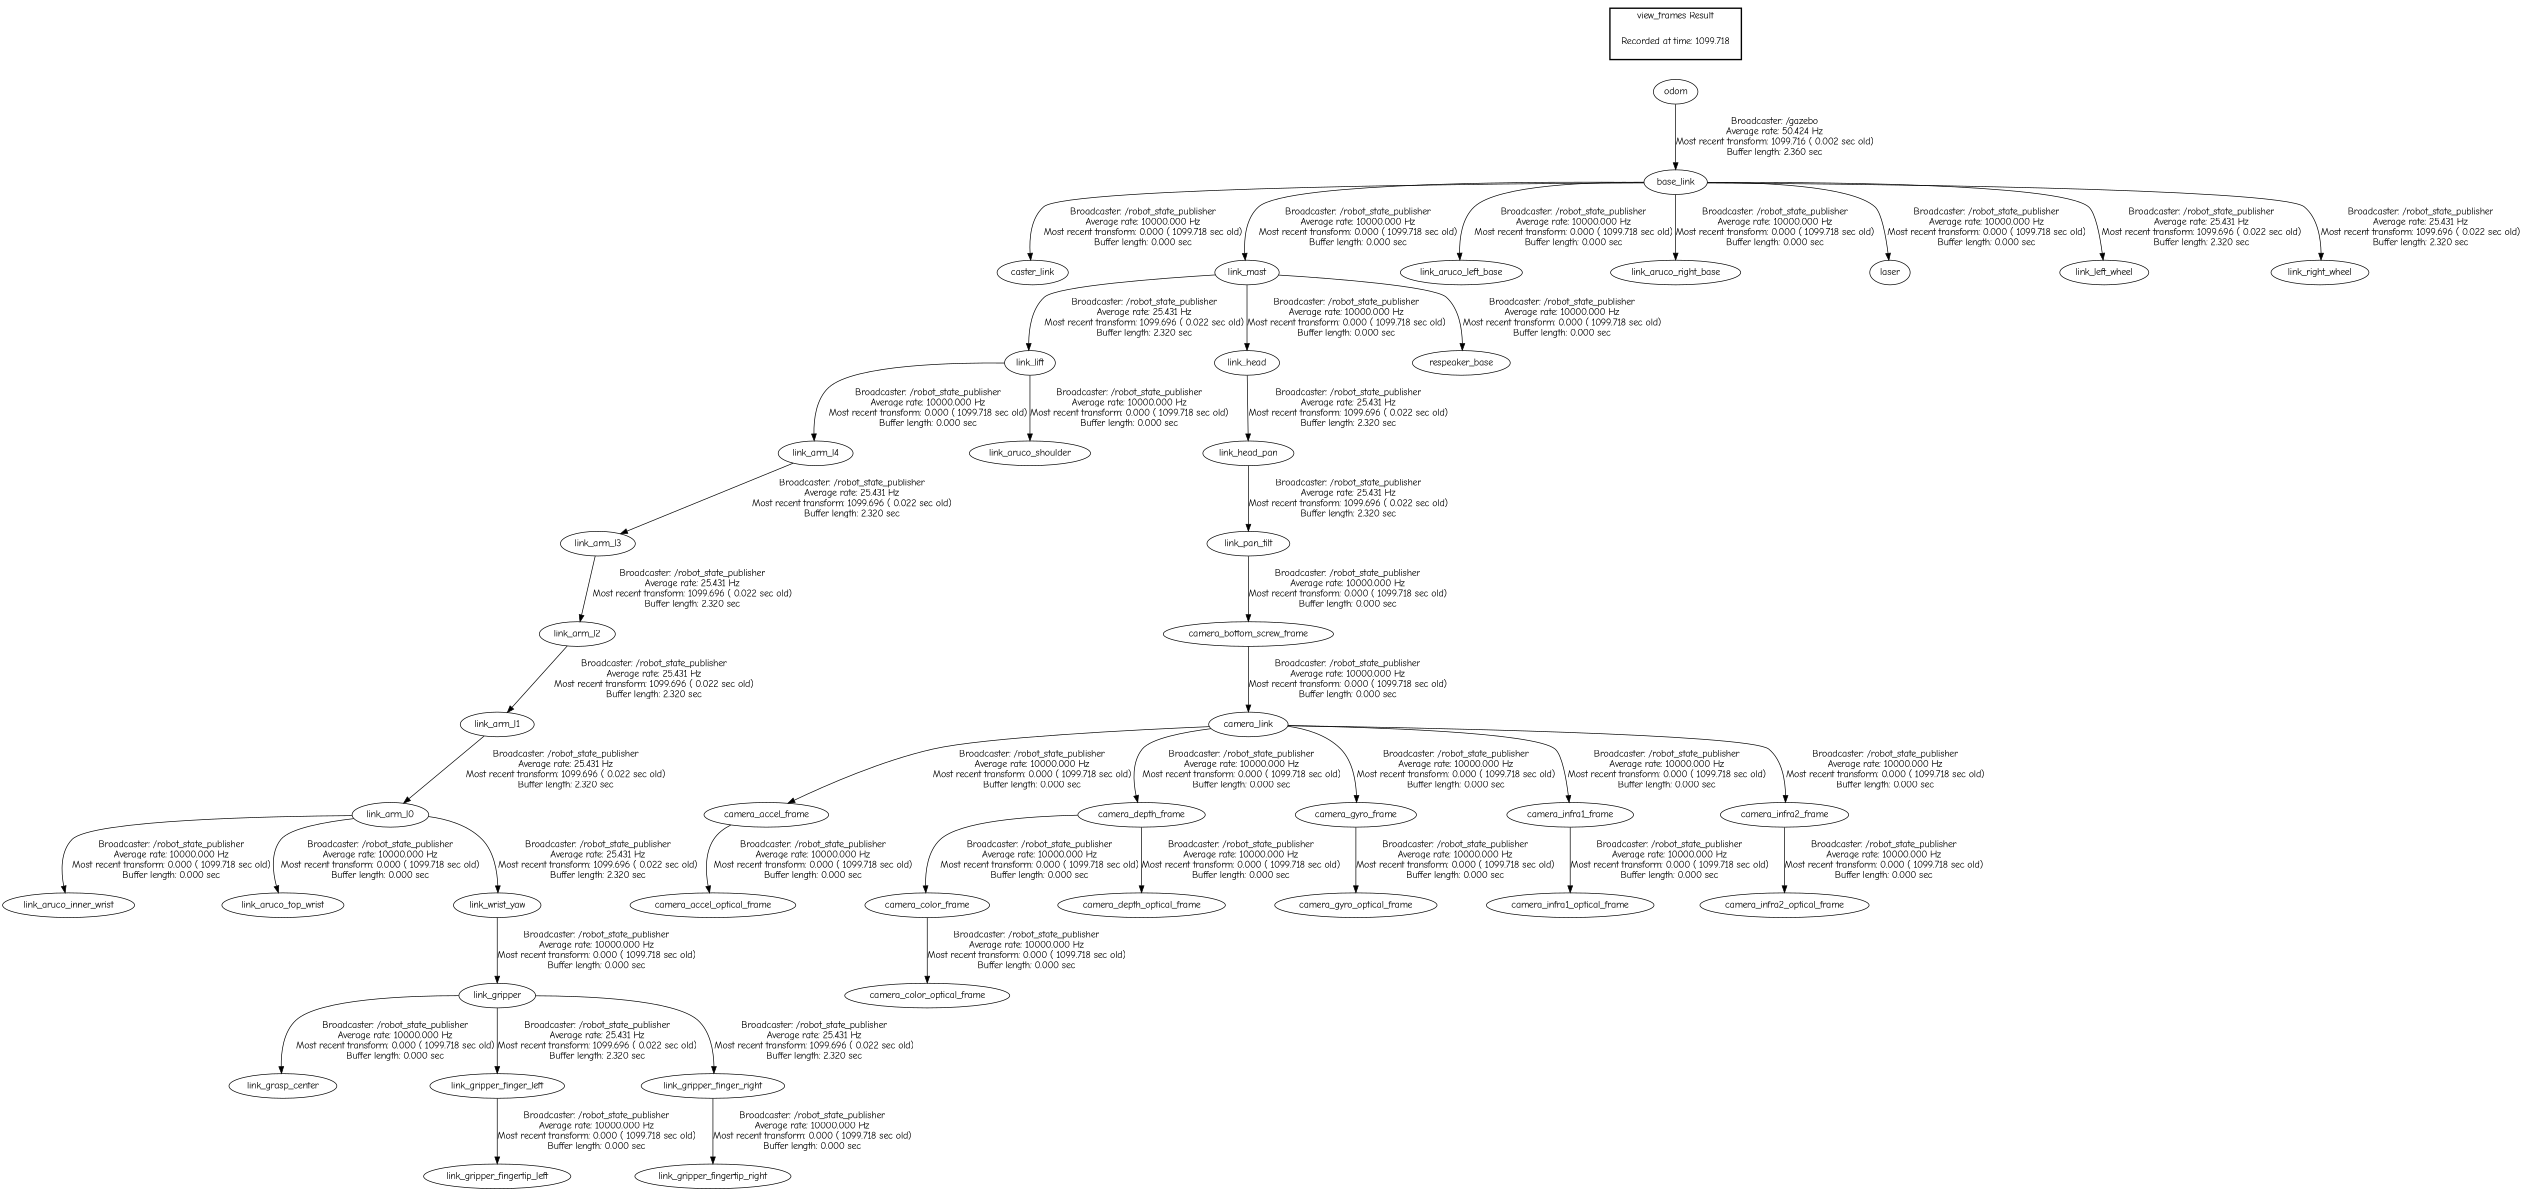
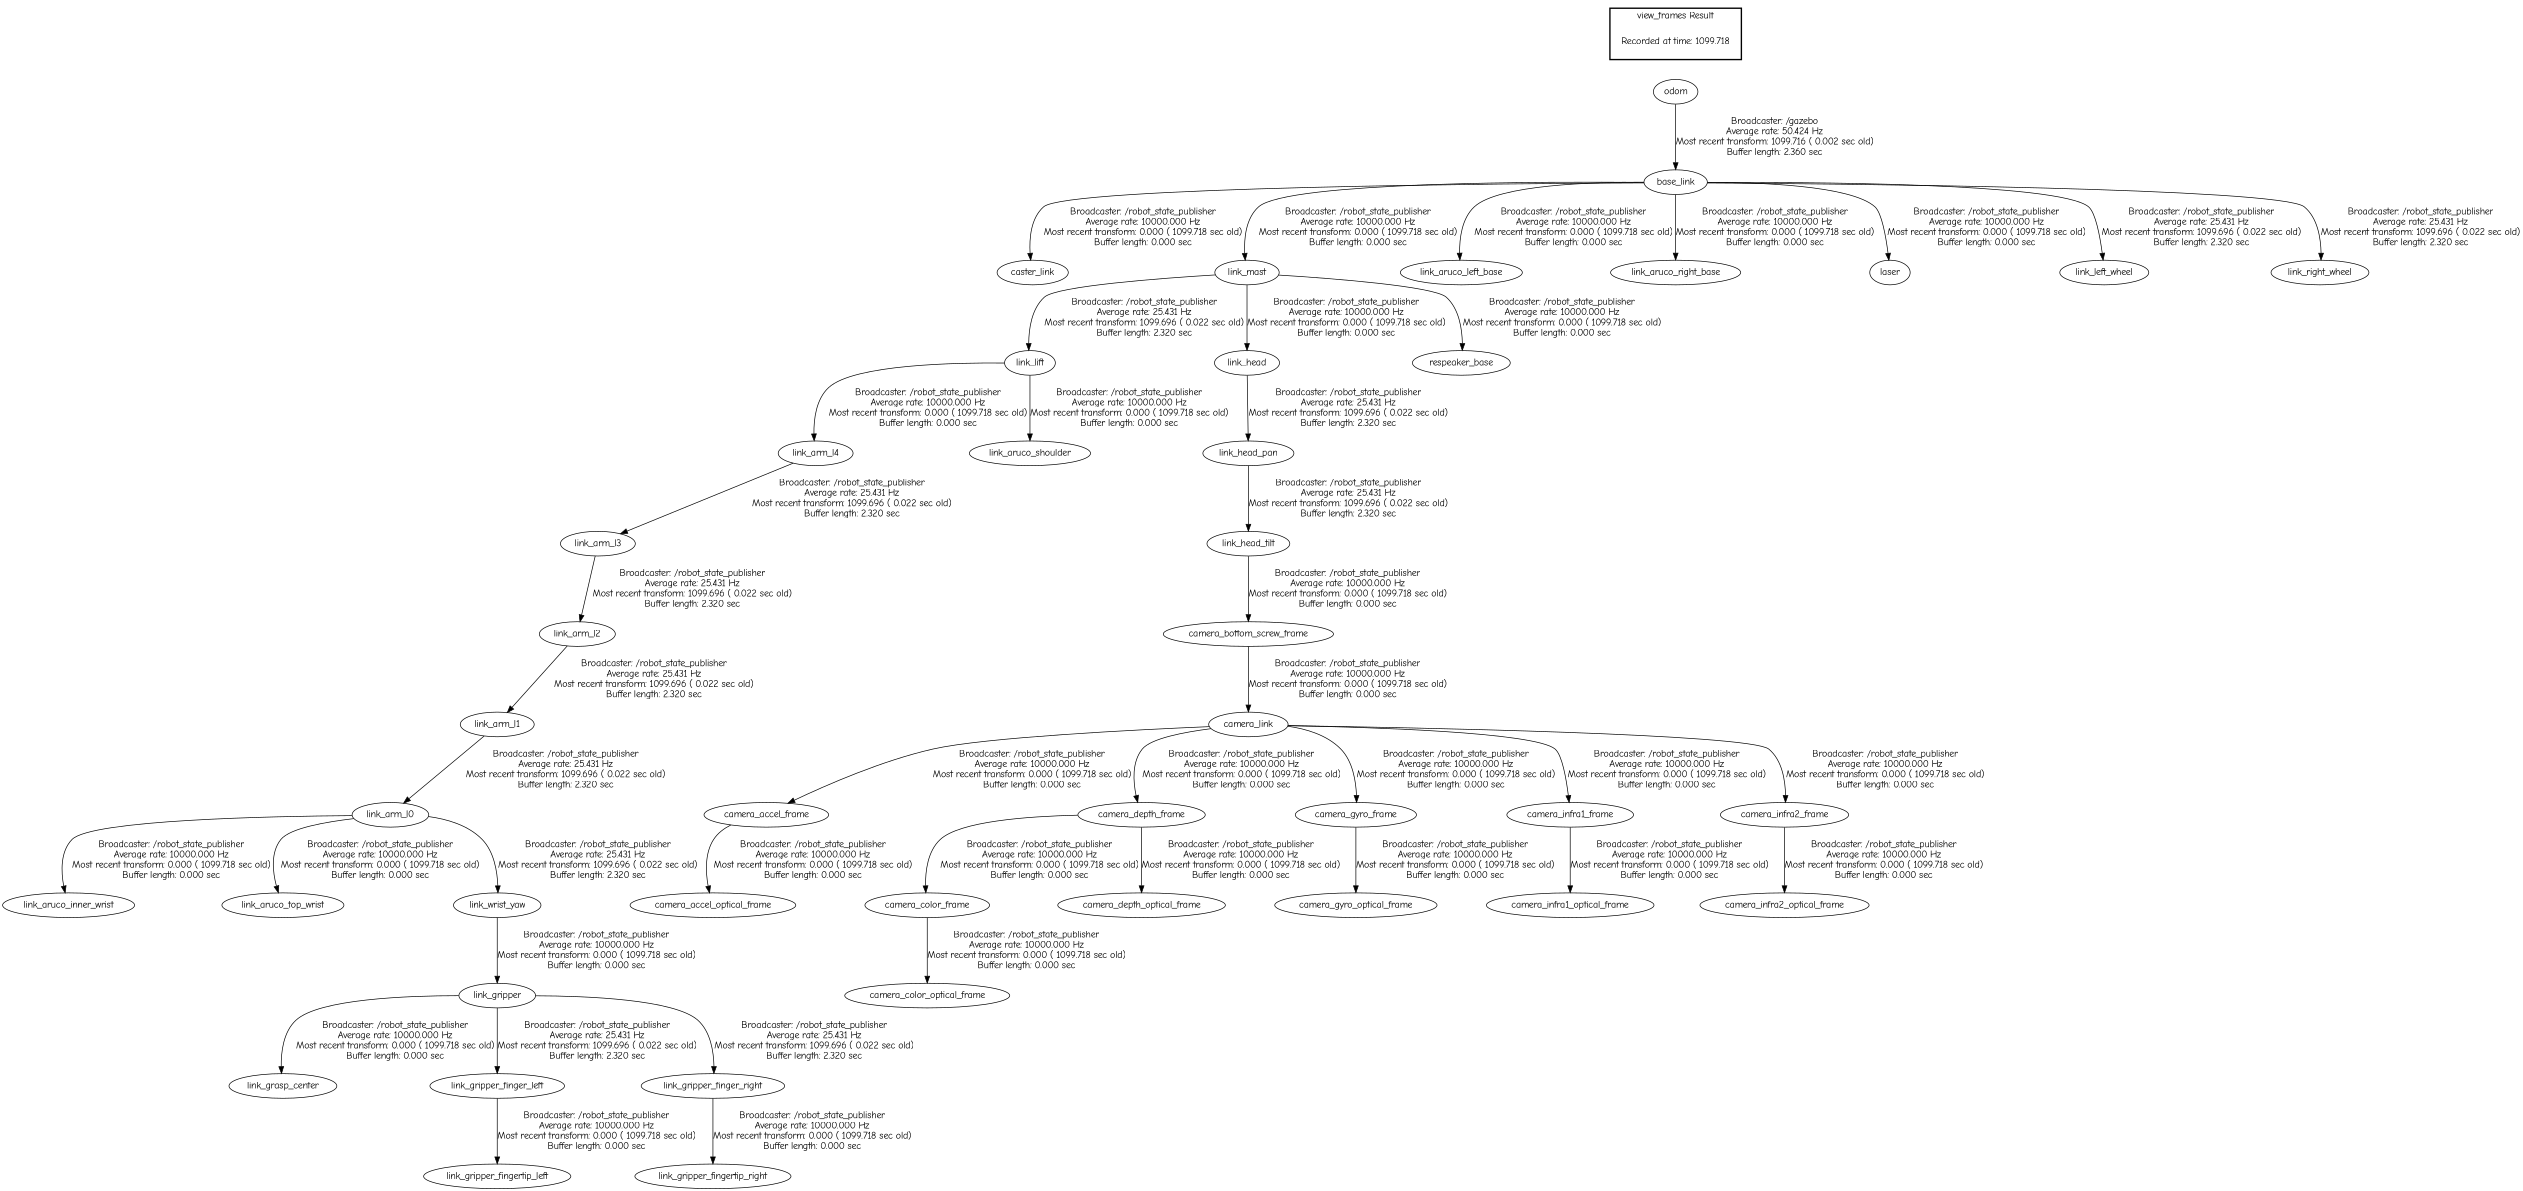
node "link_pan_tilt": label "link_pan_tilt" -> "link_head_tilt"
